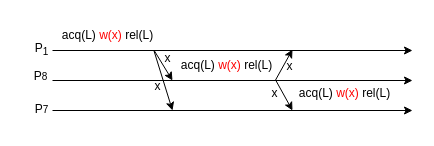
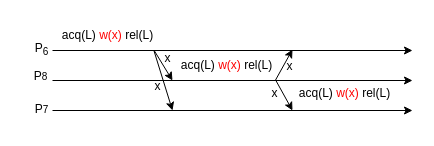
node "P1": label "P1" -> "P6"
